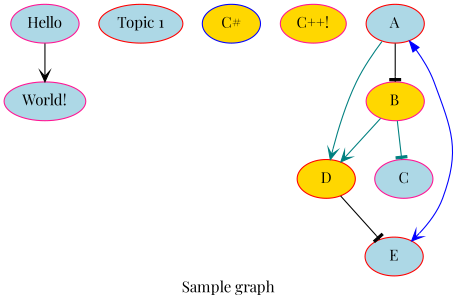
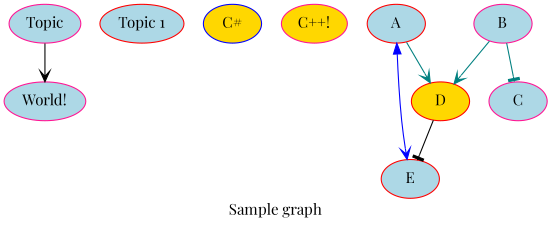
node "Hello": label "Hello" -> "Topic"
edge "A" -> "B": removed
node "B": fillcolor gold -> lightblue
